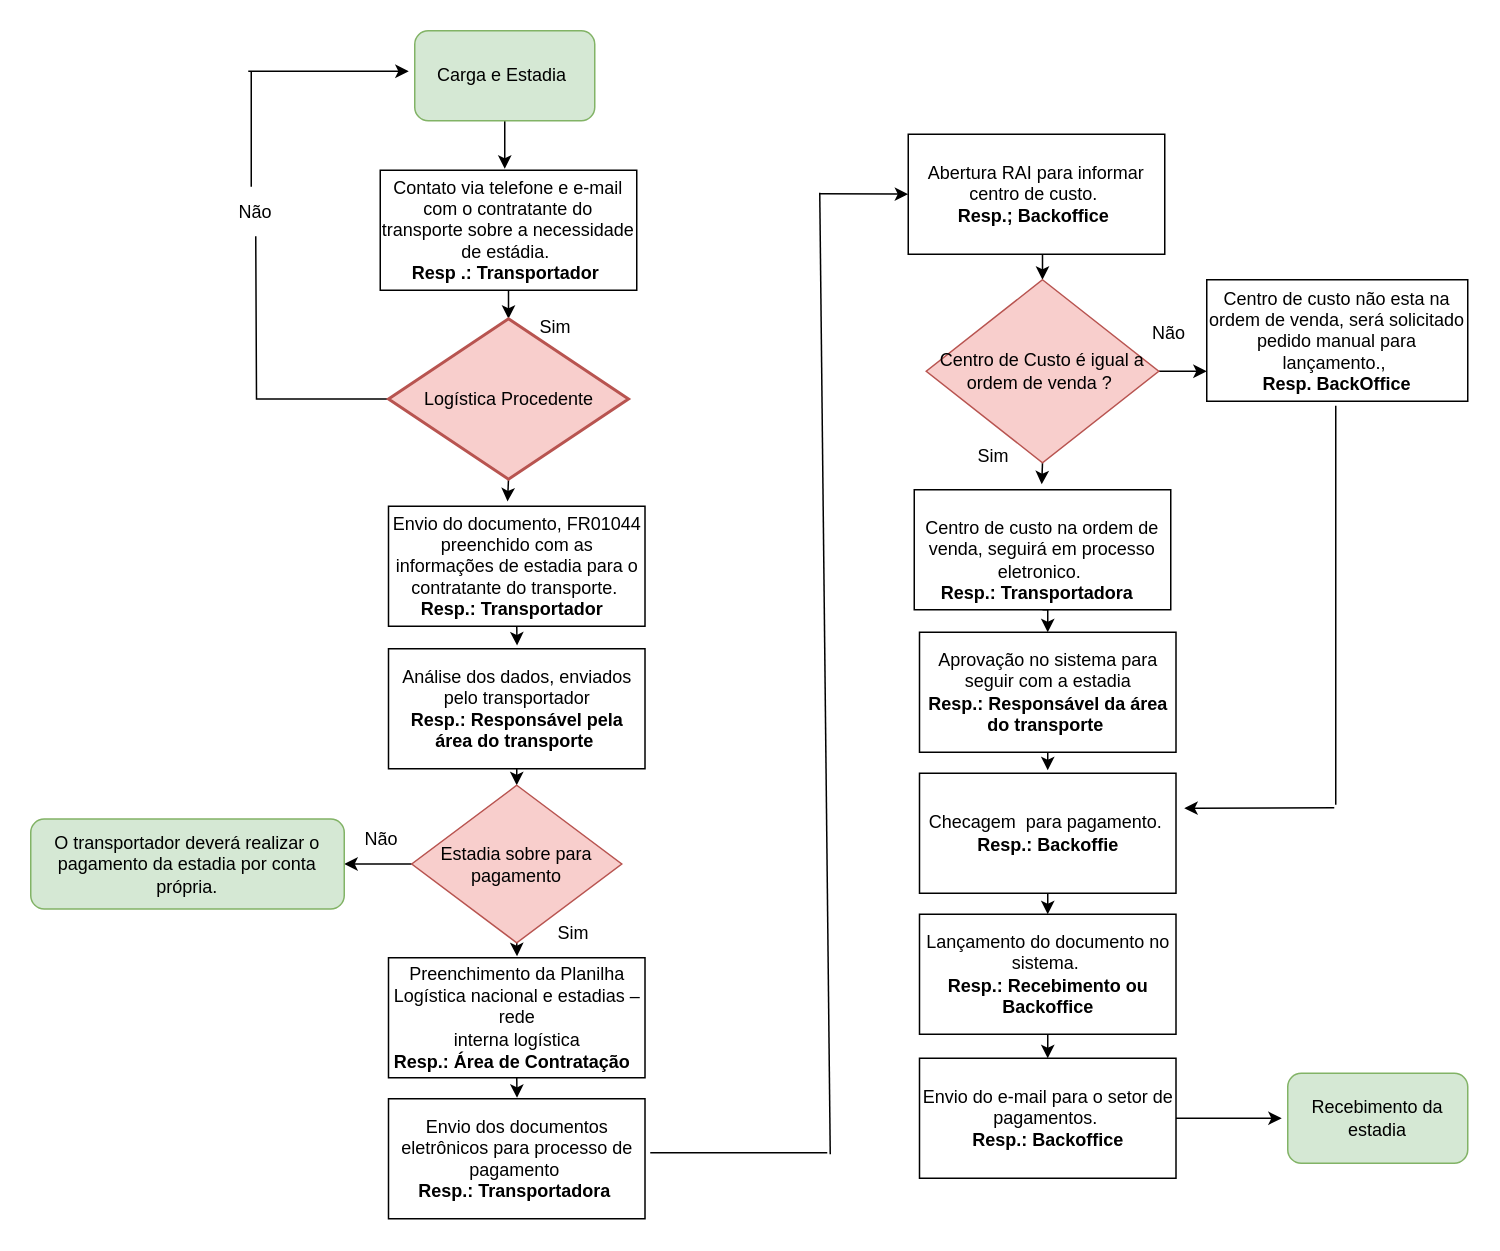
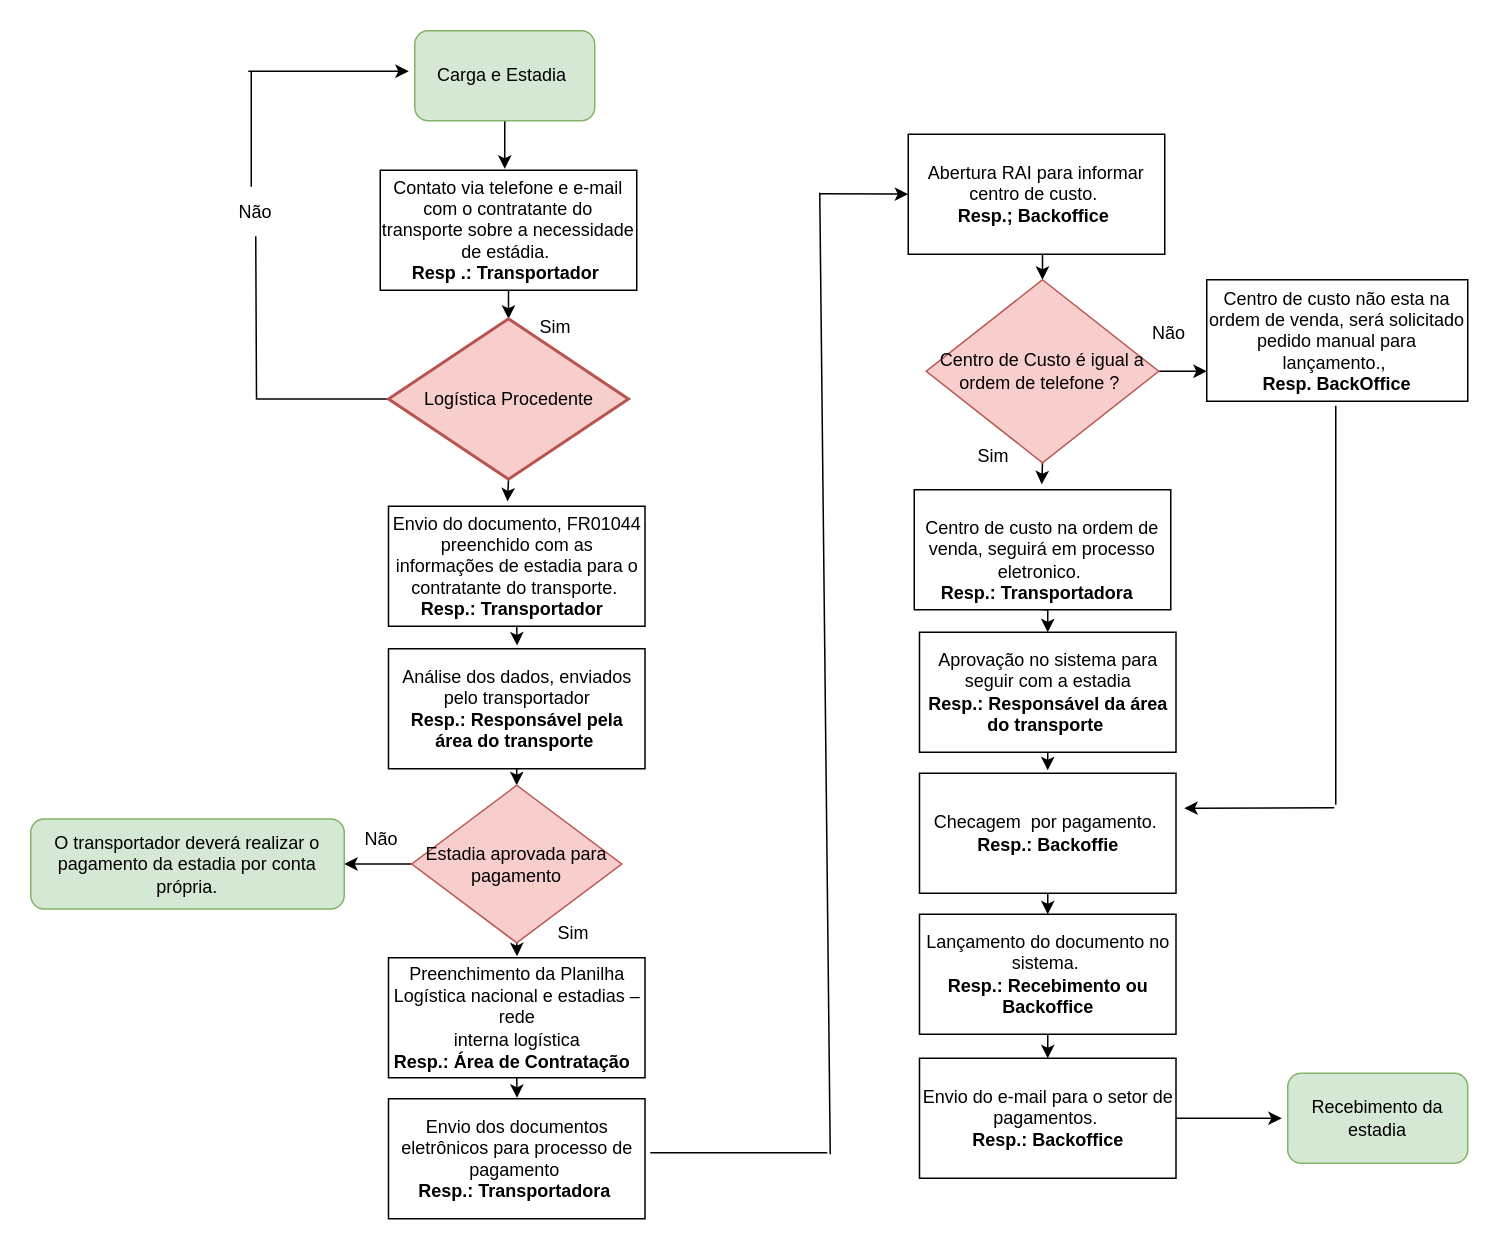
node "Centro de Custo é igual a ordem de venda ?": label "Centro de Custo é igual a ordem de venda ?" -> "Centro de Custo é igual a ordem de telefone ?"
node "Checagem para pagamento. Resp.: Backoffie": label "Checagem para pagamento. Resp.: Backoffie" -> "Checagem por pagamento. Resp.: Backoffie"
node "Estadia sobre para pagamento": label "Estadia sobre para pagamento" -> "Estadia aprovada para pagamento"
